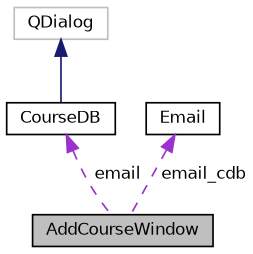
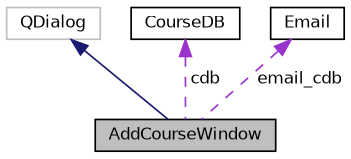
edge "CourseDB" -> "QDialog": now "AddCourseWindow" -> "QDialog"
edge "AddCourseWindow" -> "CourseDB": label " email" -> " cdb"
